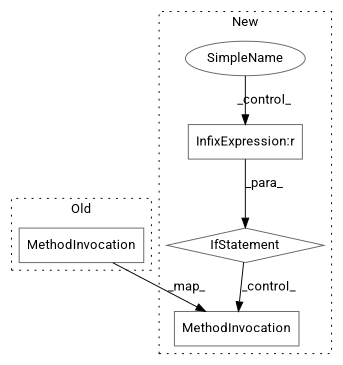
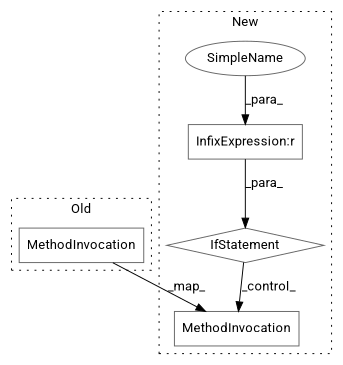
edge "SimpleName" -> "InfixExpression:r": label "_control_" -> "_para_"
